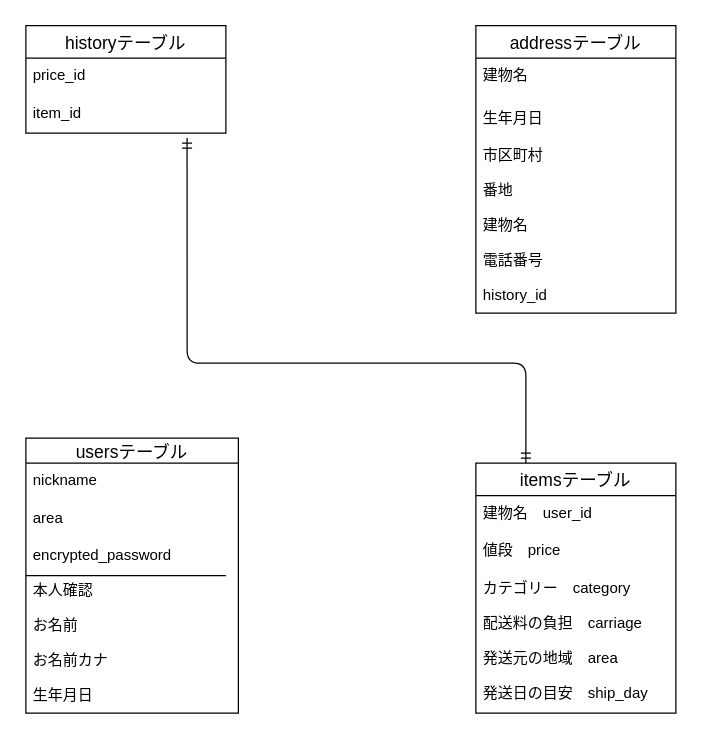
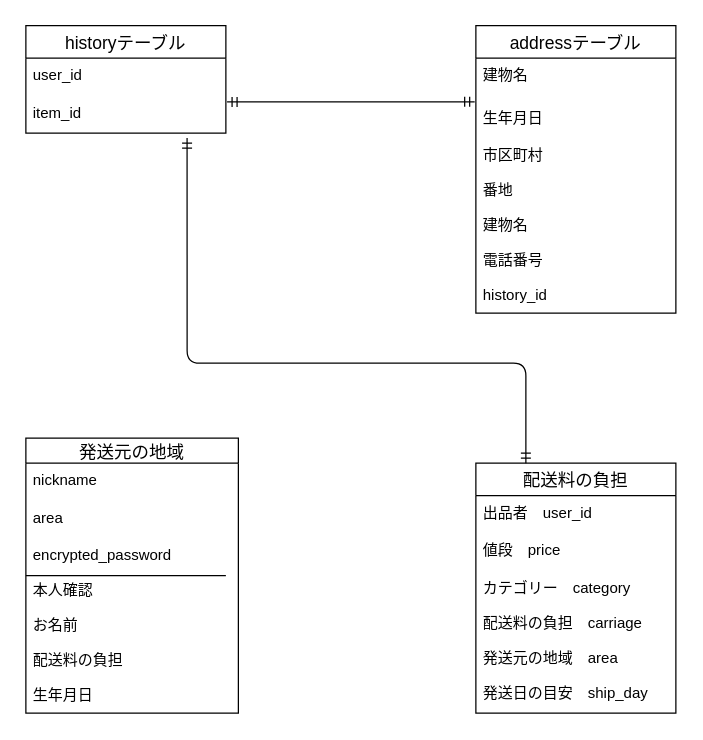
node "price_id": label "price_id" -> "user_id"
edge "item_id" -- "生年月日": added
node "usersテーブル": label "usersテーブル" -> "発送元の地域"
node "itemsテーブル": label "itemsテーブル" -> "配送料の負担"
node "建物名 user_id": label "建物名 user_id" -> "出品者 user_id"
node "encrypted_password 本人確認 お名前 お名前カナ 生年月日": label "encrypted_password 本人確認 お名前 お名前カナ 生年月日" -> "encrypted_password 本人確認 お名前 配送料の負担 生年月日"
